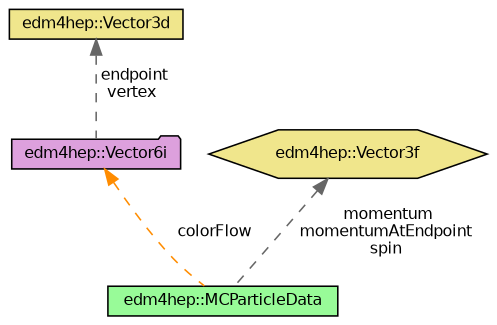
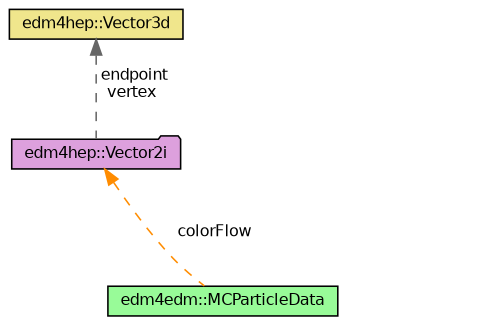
node "edm4hep::Vector6i": label "edm4hep::Vector6i" -> "edm4hep::Vector2i"
node "edm4hep::Vector3f": removed
node "edm4hep::MCParticleData": label "edm4hep::MCParticleData" -> "edm4edm::MCParticleData"
